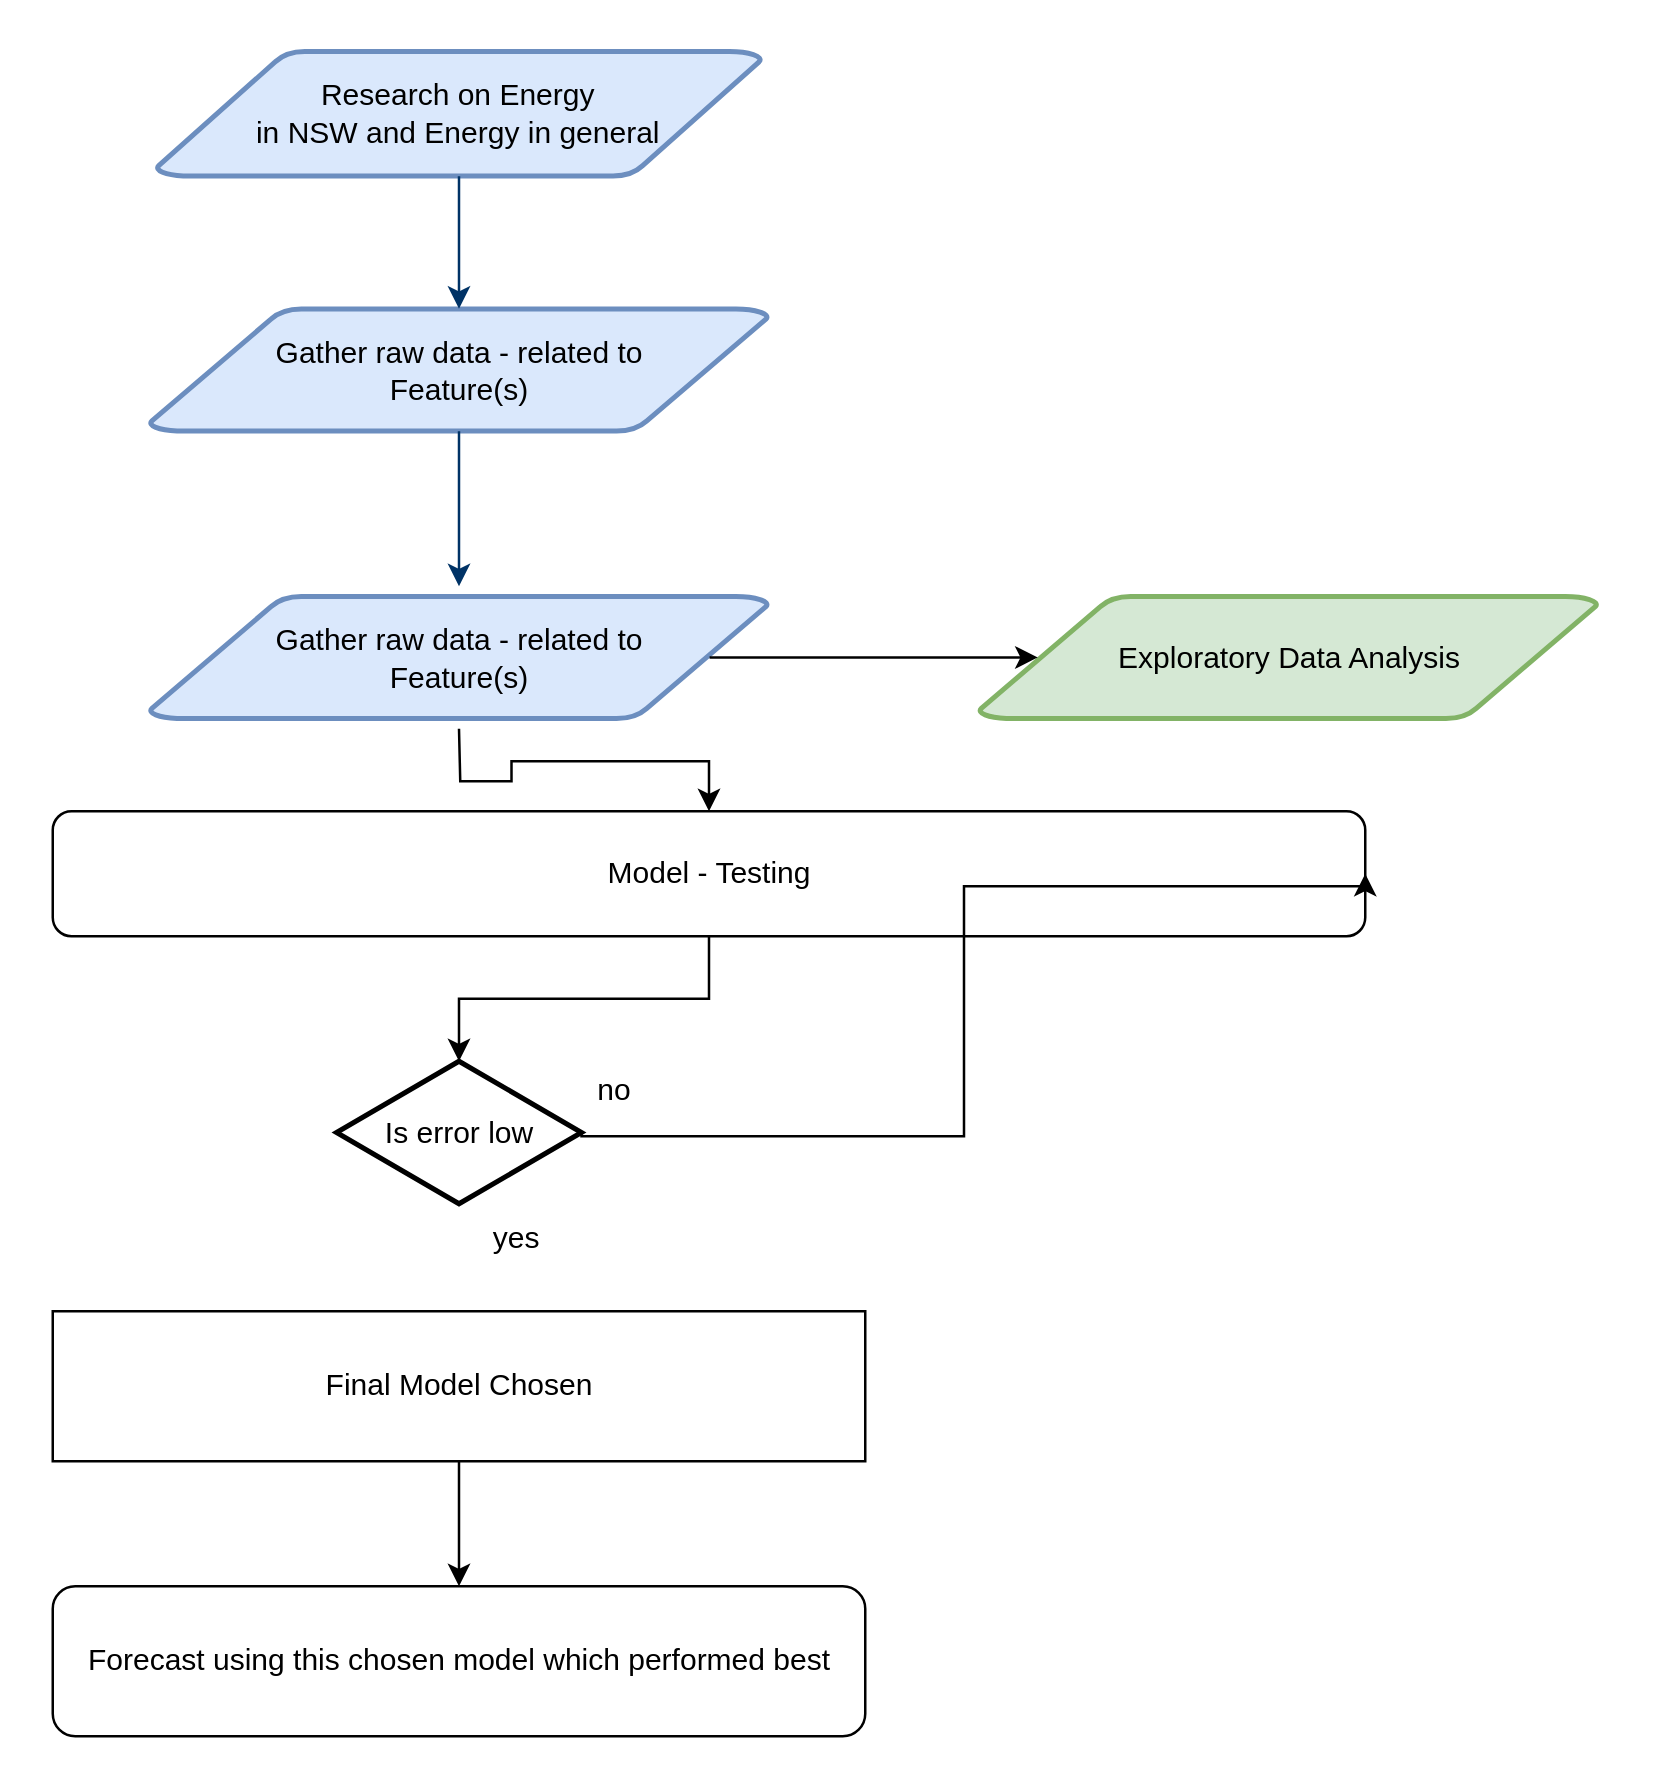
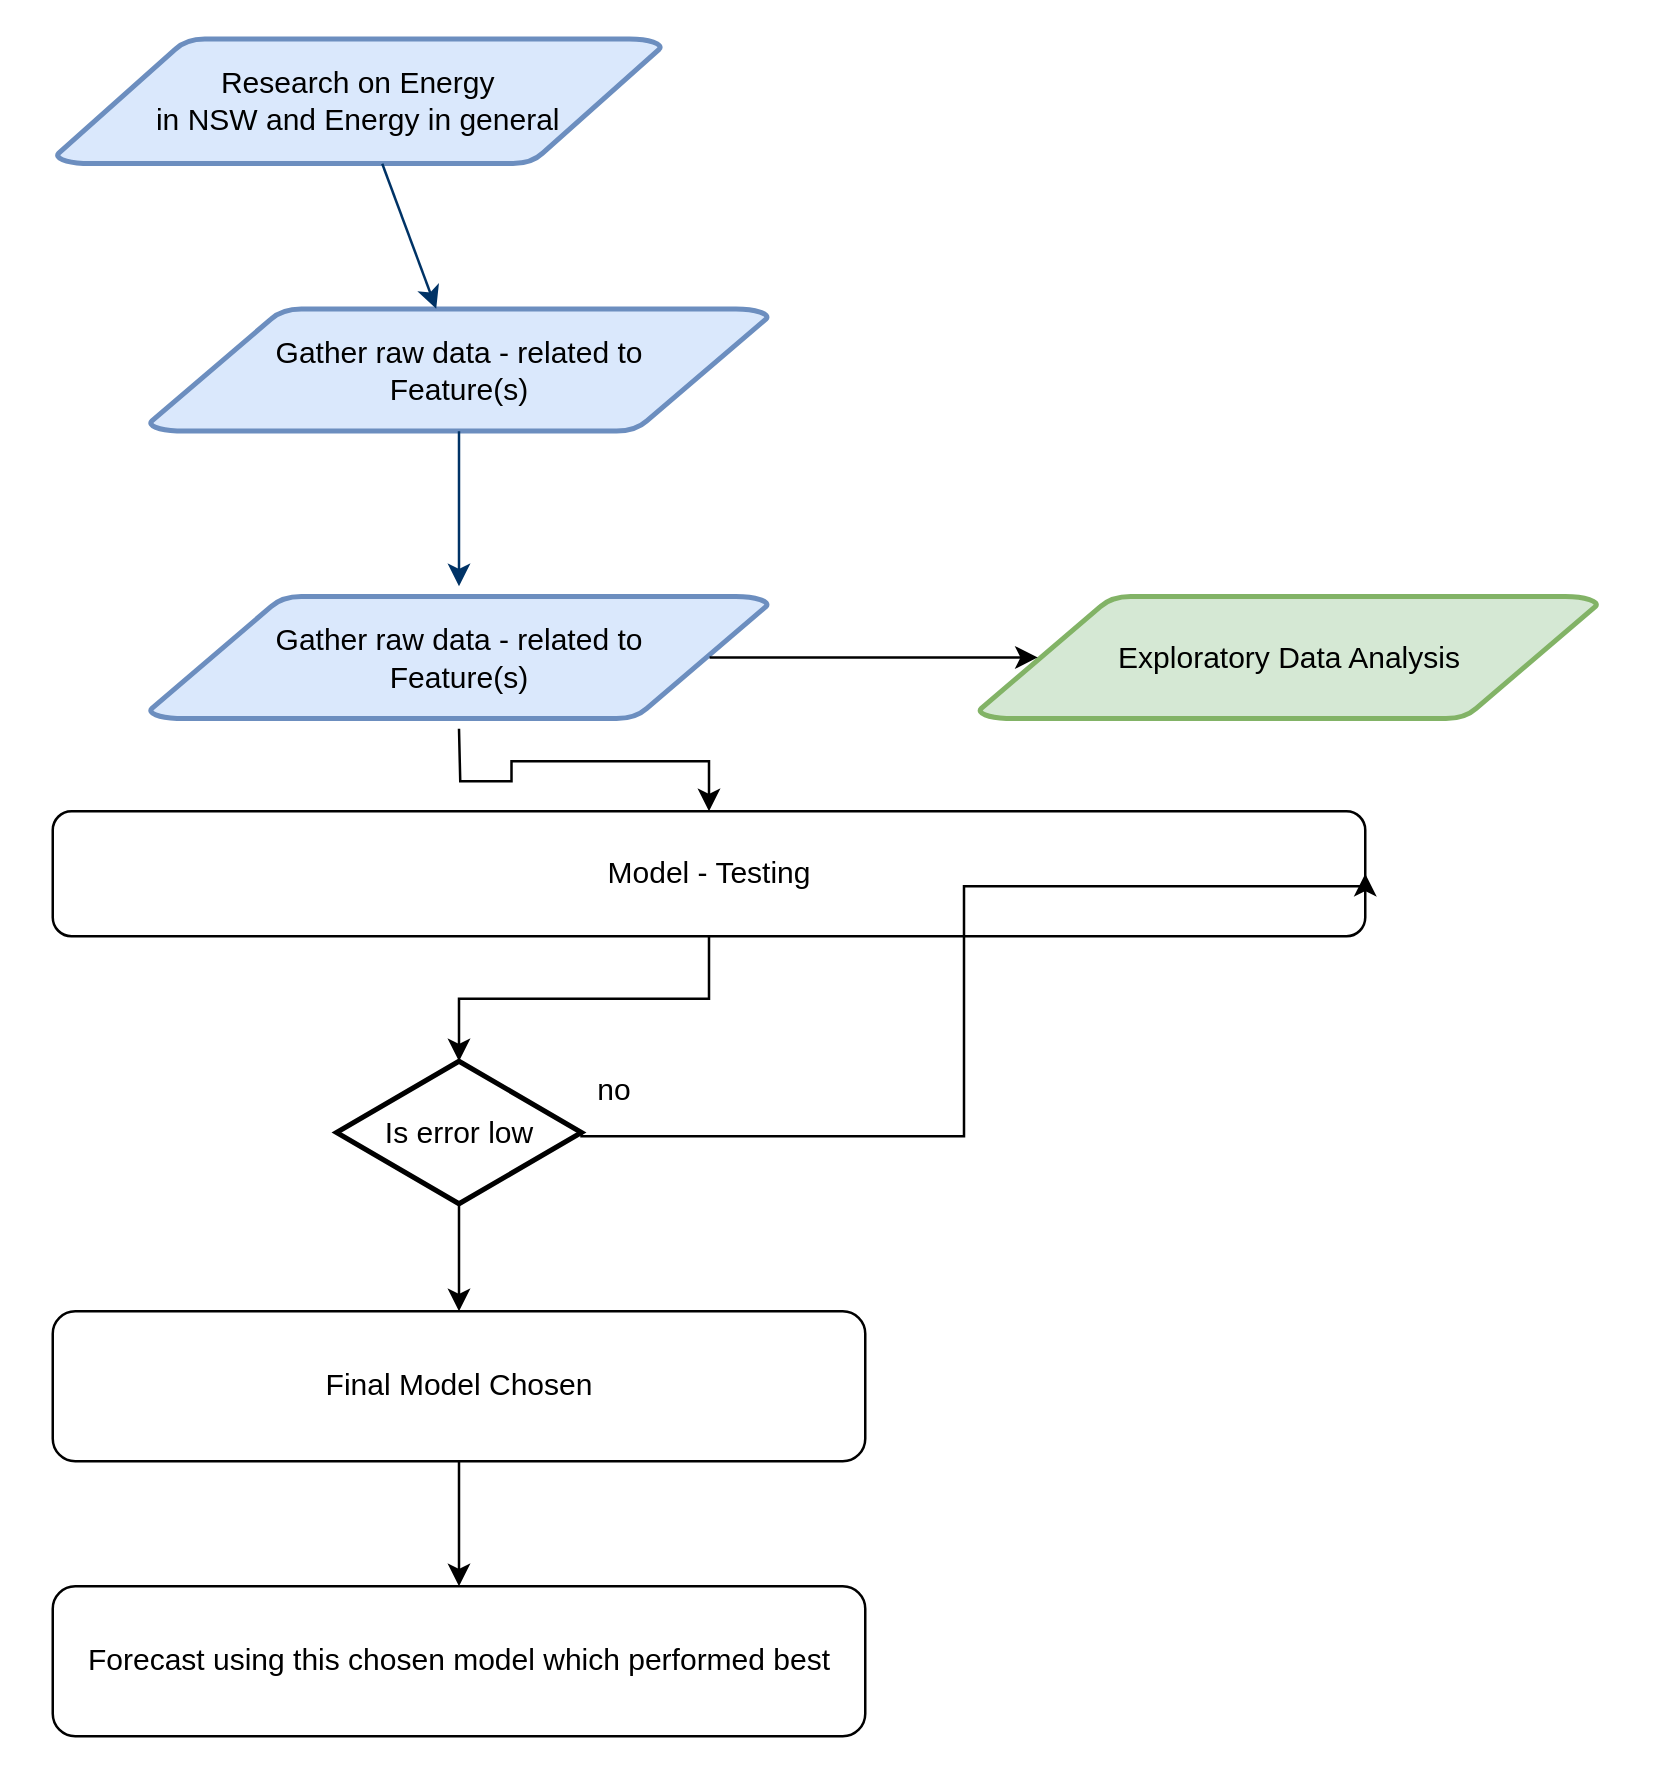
node "Research on Energy in NSW and Energy in general": moved (459, 114) -> (359, 101)
node "yes": removed
edge "Is error low" -> "Final Model Chosen": added
node "Final Model Chosen": shape rectangle -> rounded rectangle
